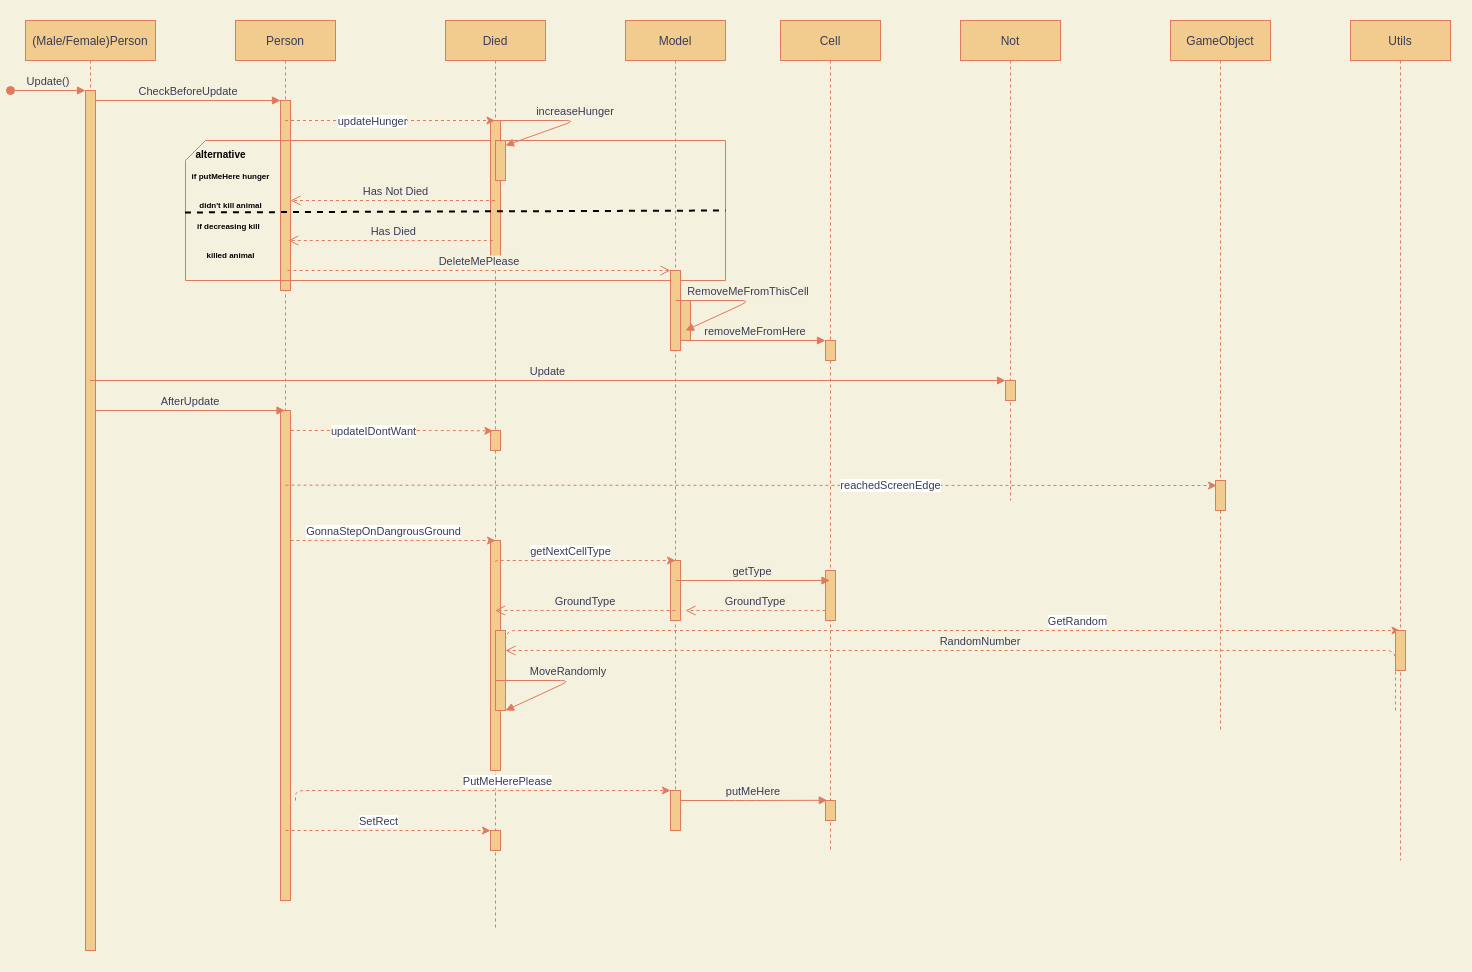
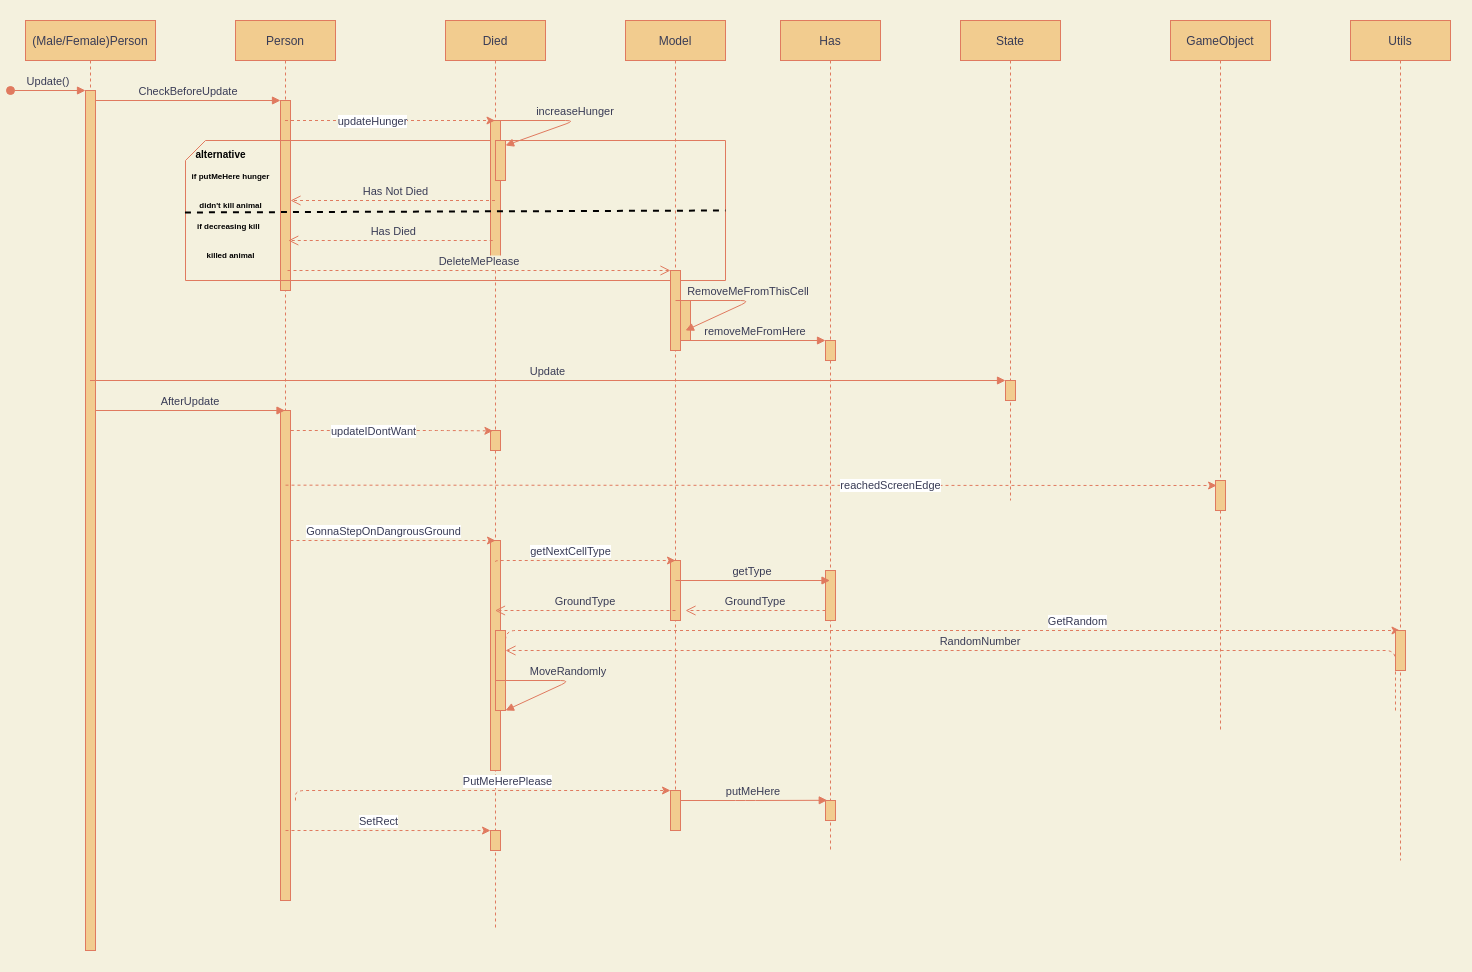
node "Cell": label "Cell" -> "Has"
node "Not": label "Not" -> "State"
